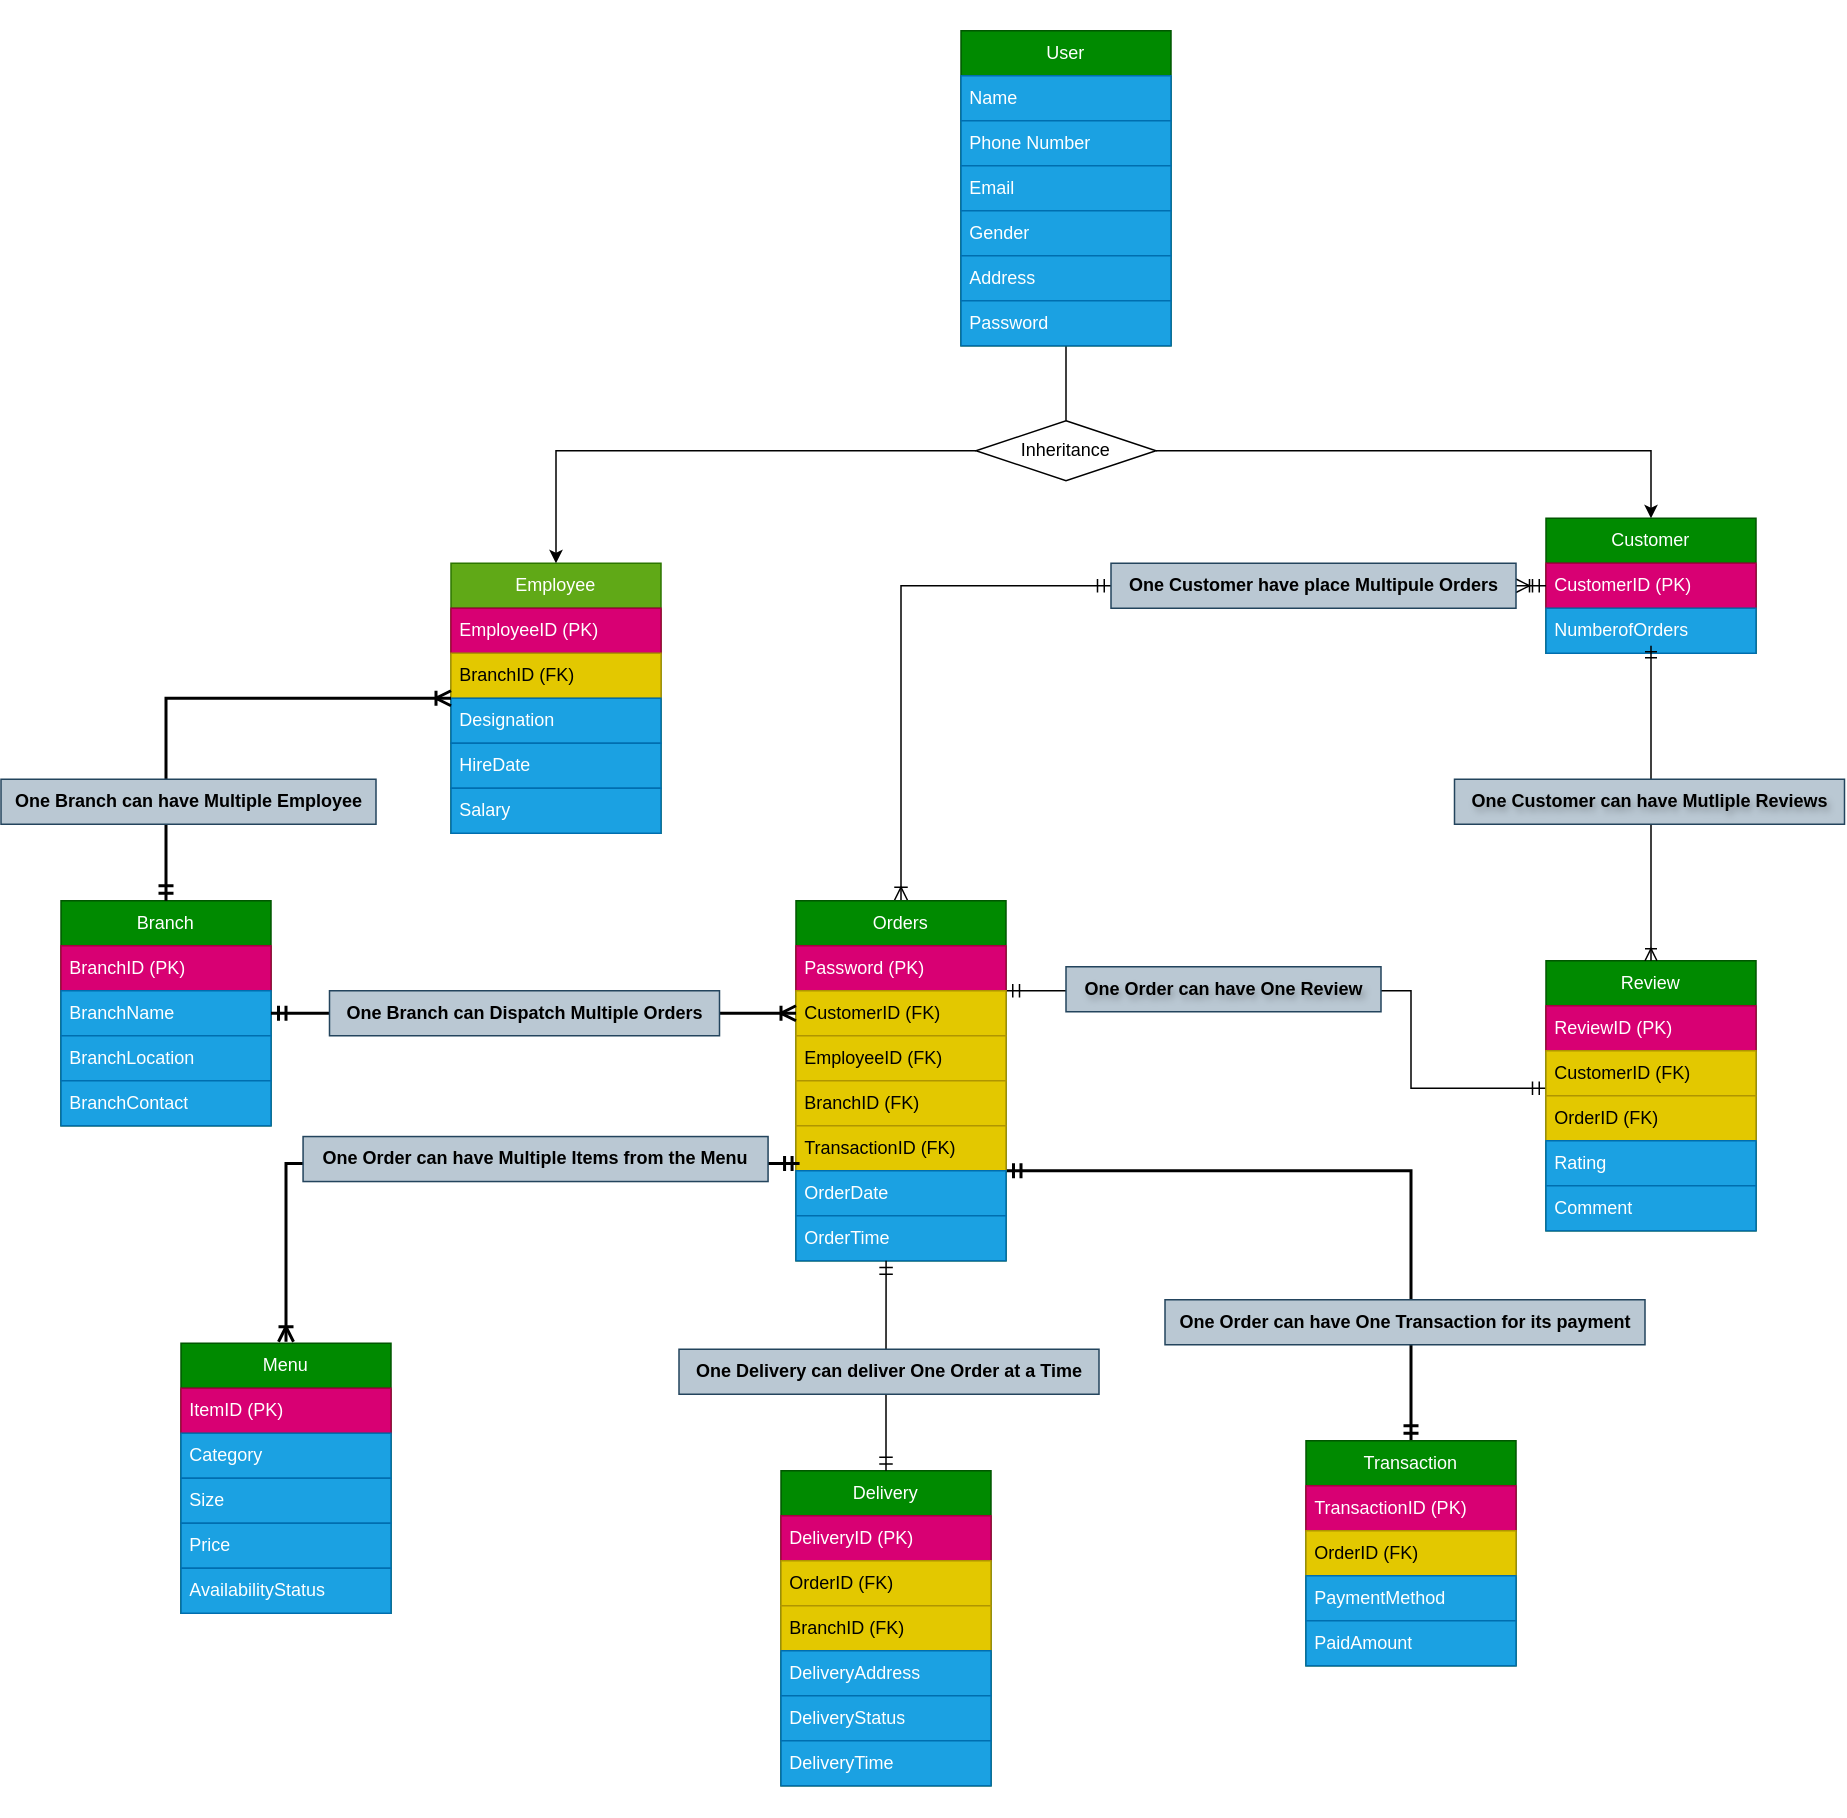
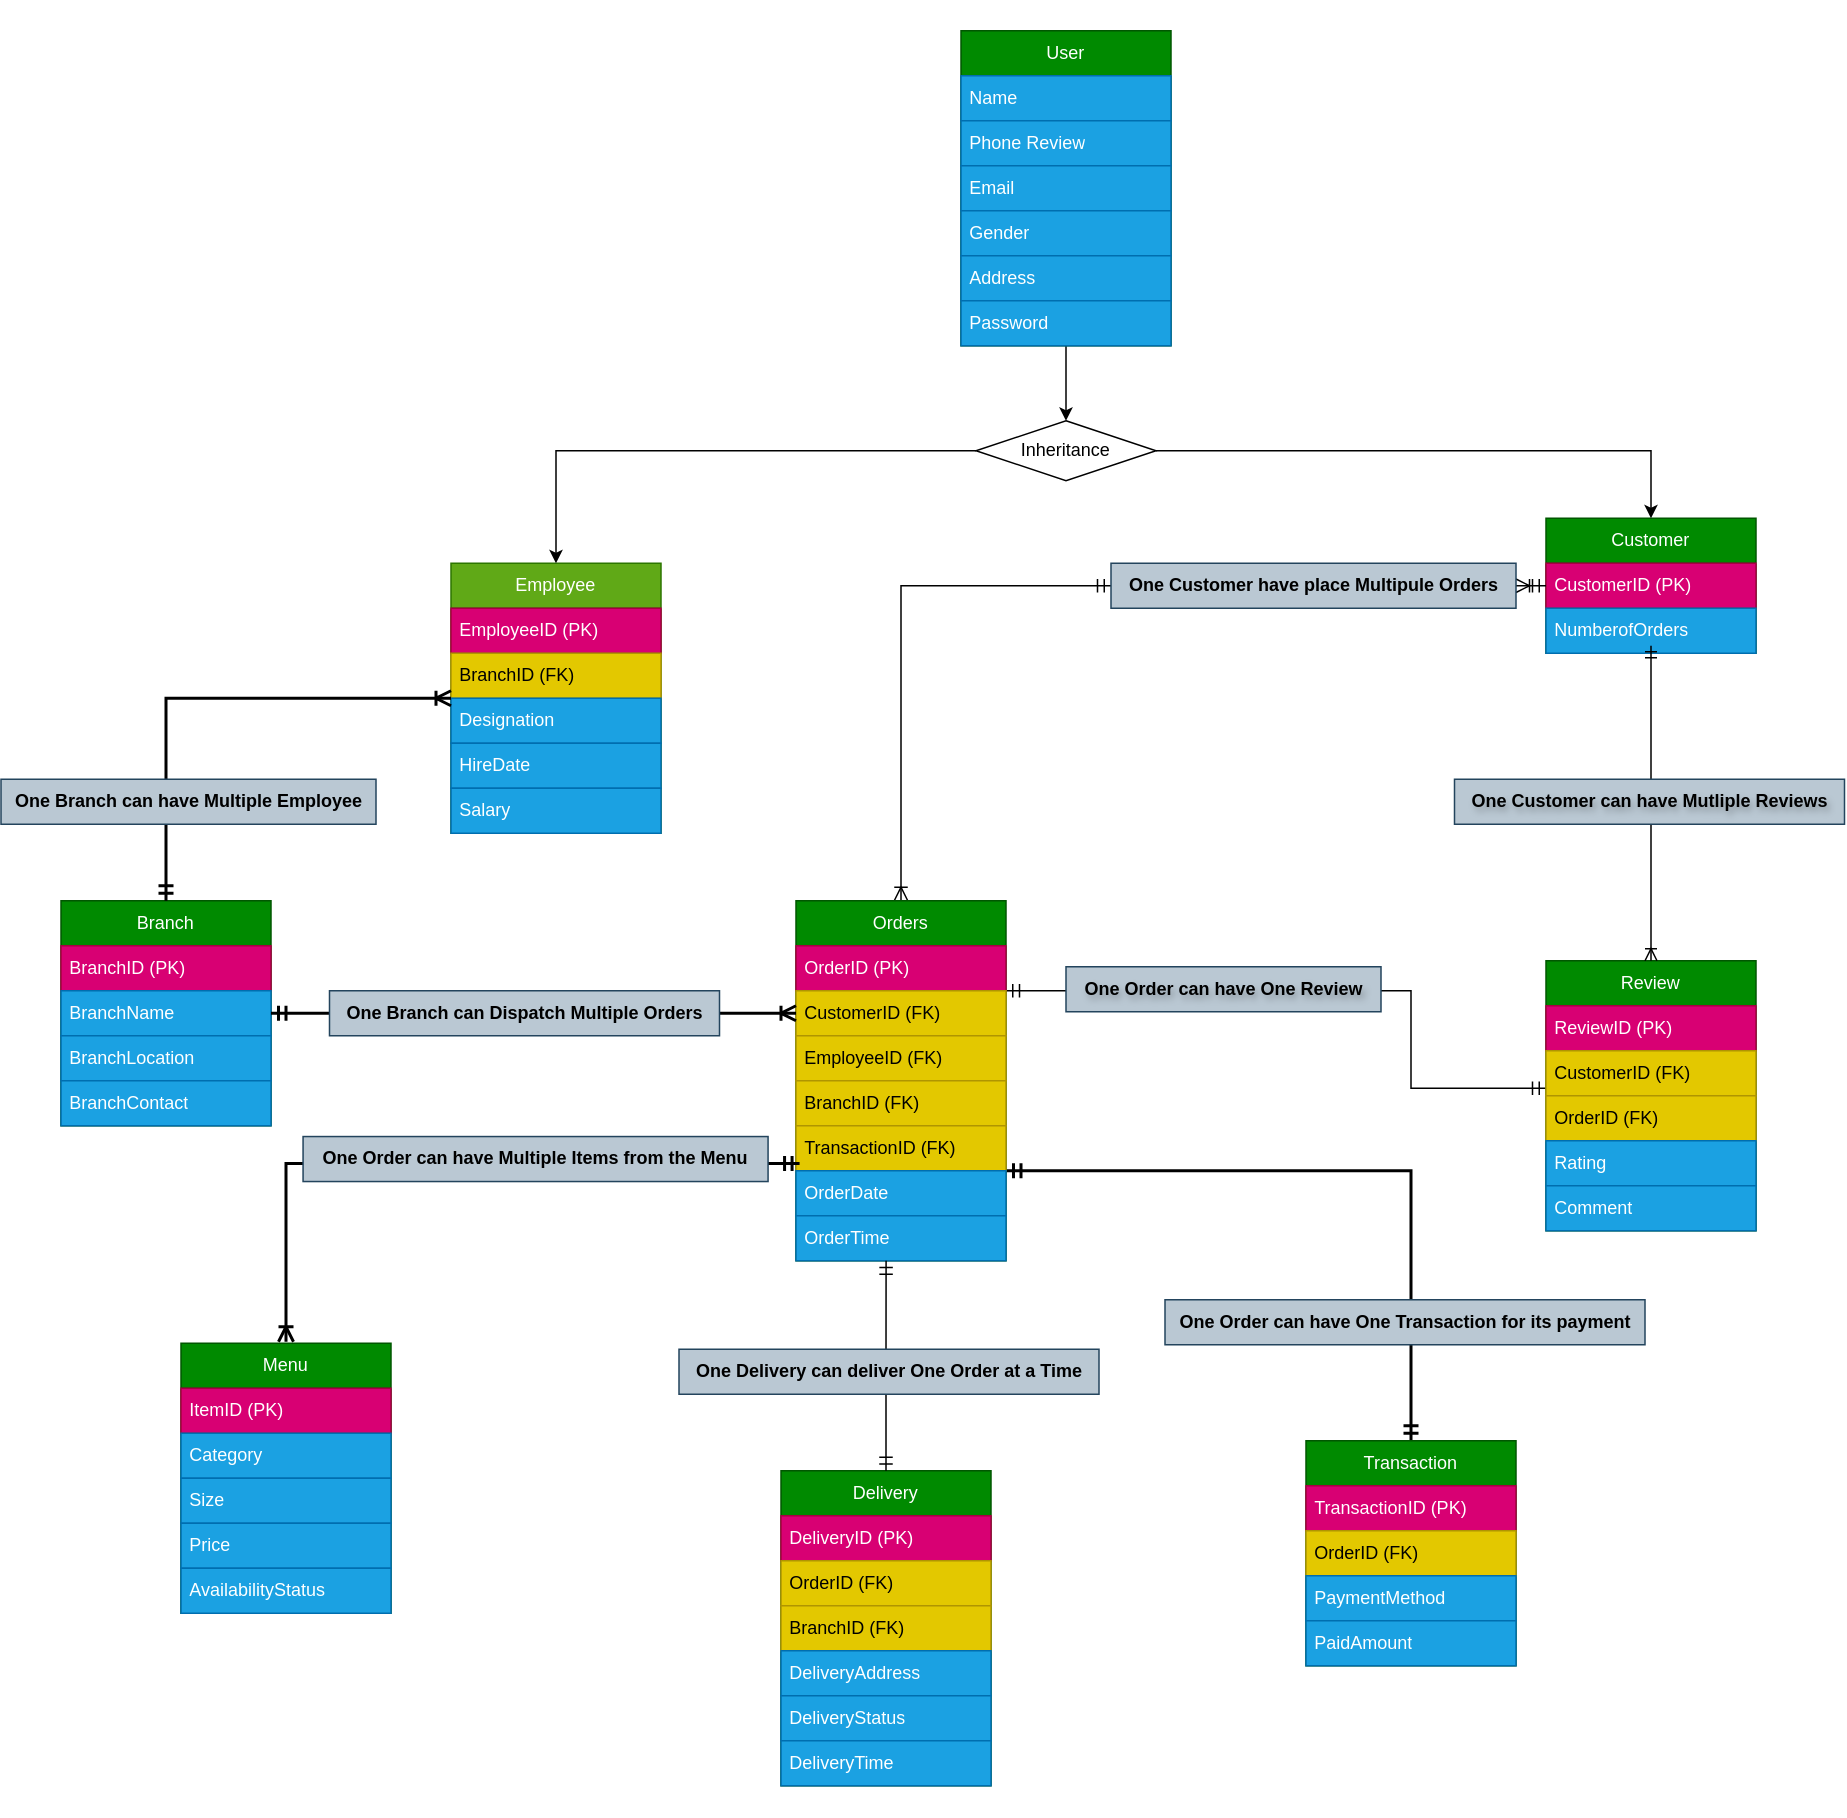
node "Phone Number": label "Phone Number" -> "Phone Review"
edge "User" -- "Inheritance": arrowhead none -> classic
node "Password (PK)": label "Password (PK)" -> "OrderID (PK)"
